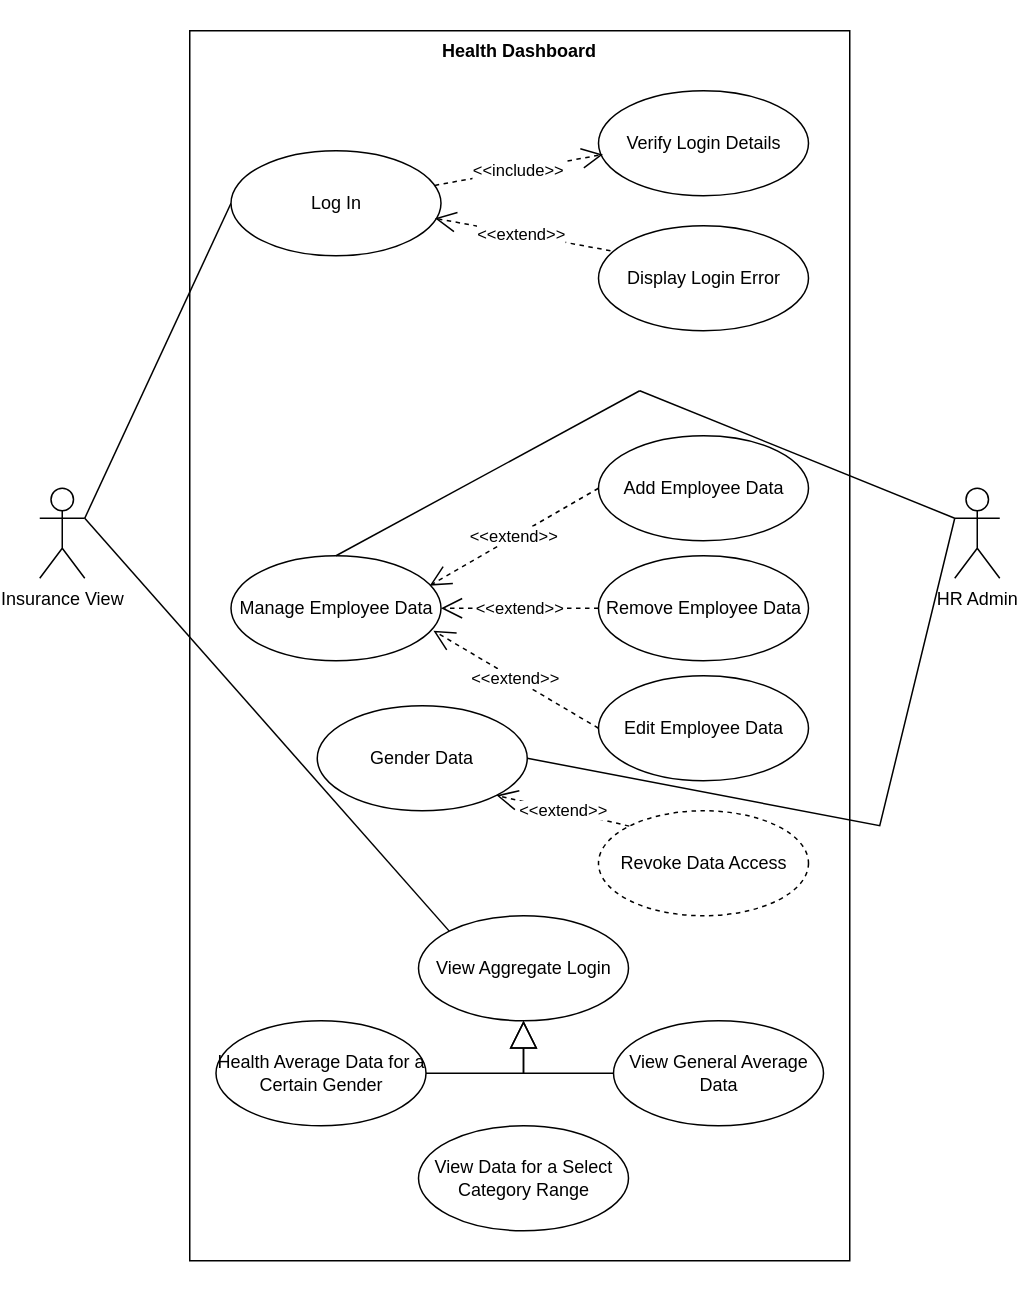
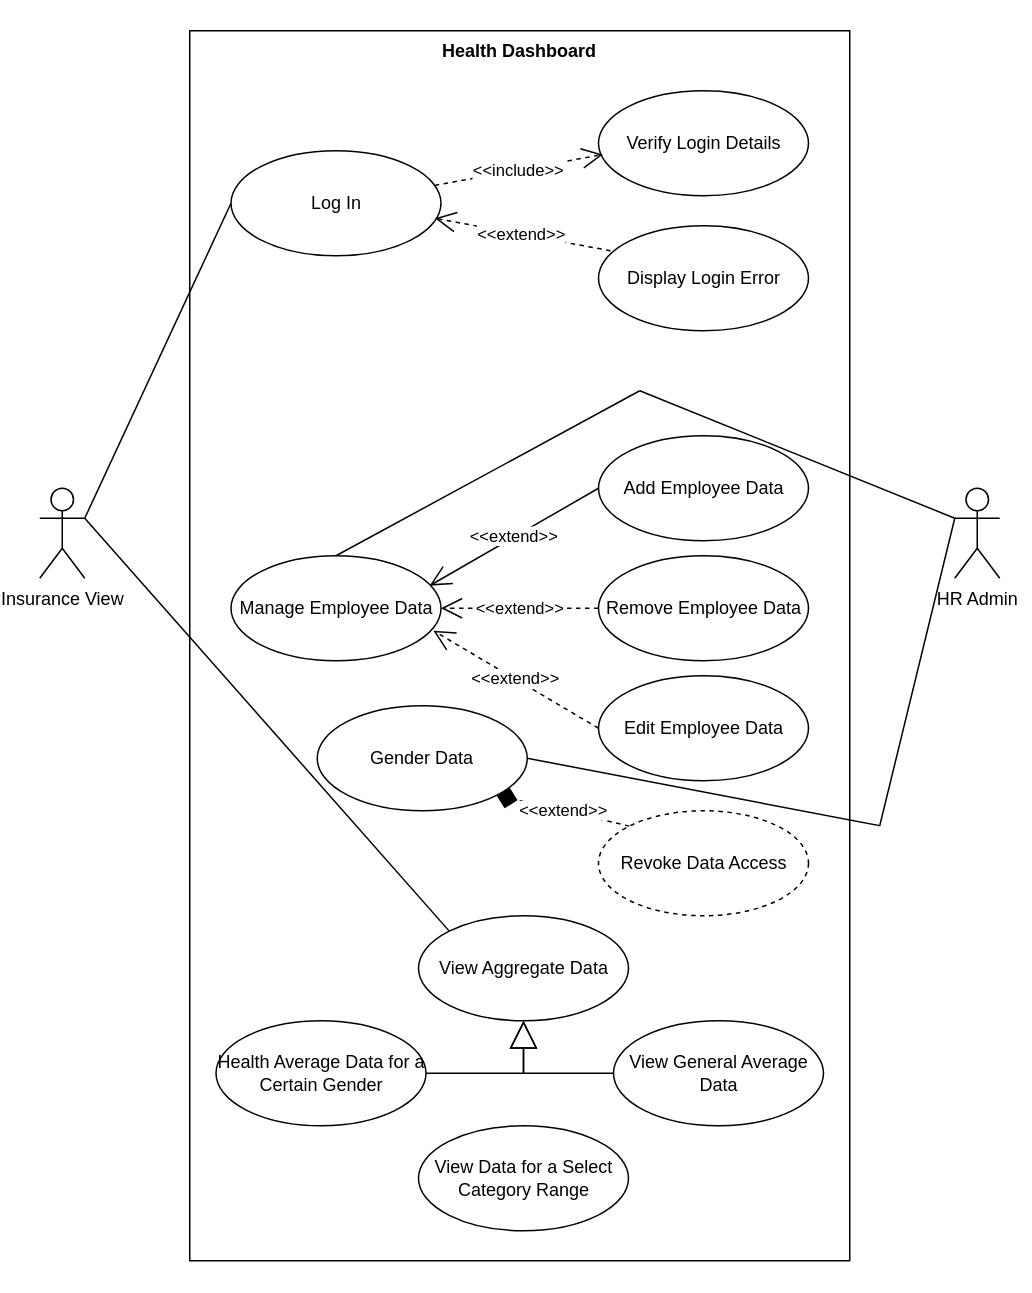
edge "Add Employee Data" -> "Manage Employee Data": style dashed -> solid
edge "Revoke Data Access" -> "Gender Data": arrowhead open -> diamond
node "View Aggregate Login": label "View Aggregate Login" -> "View Aggregate Data"
